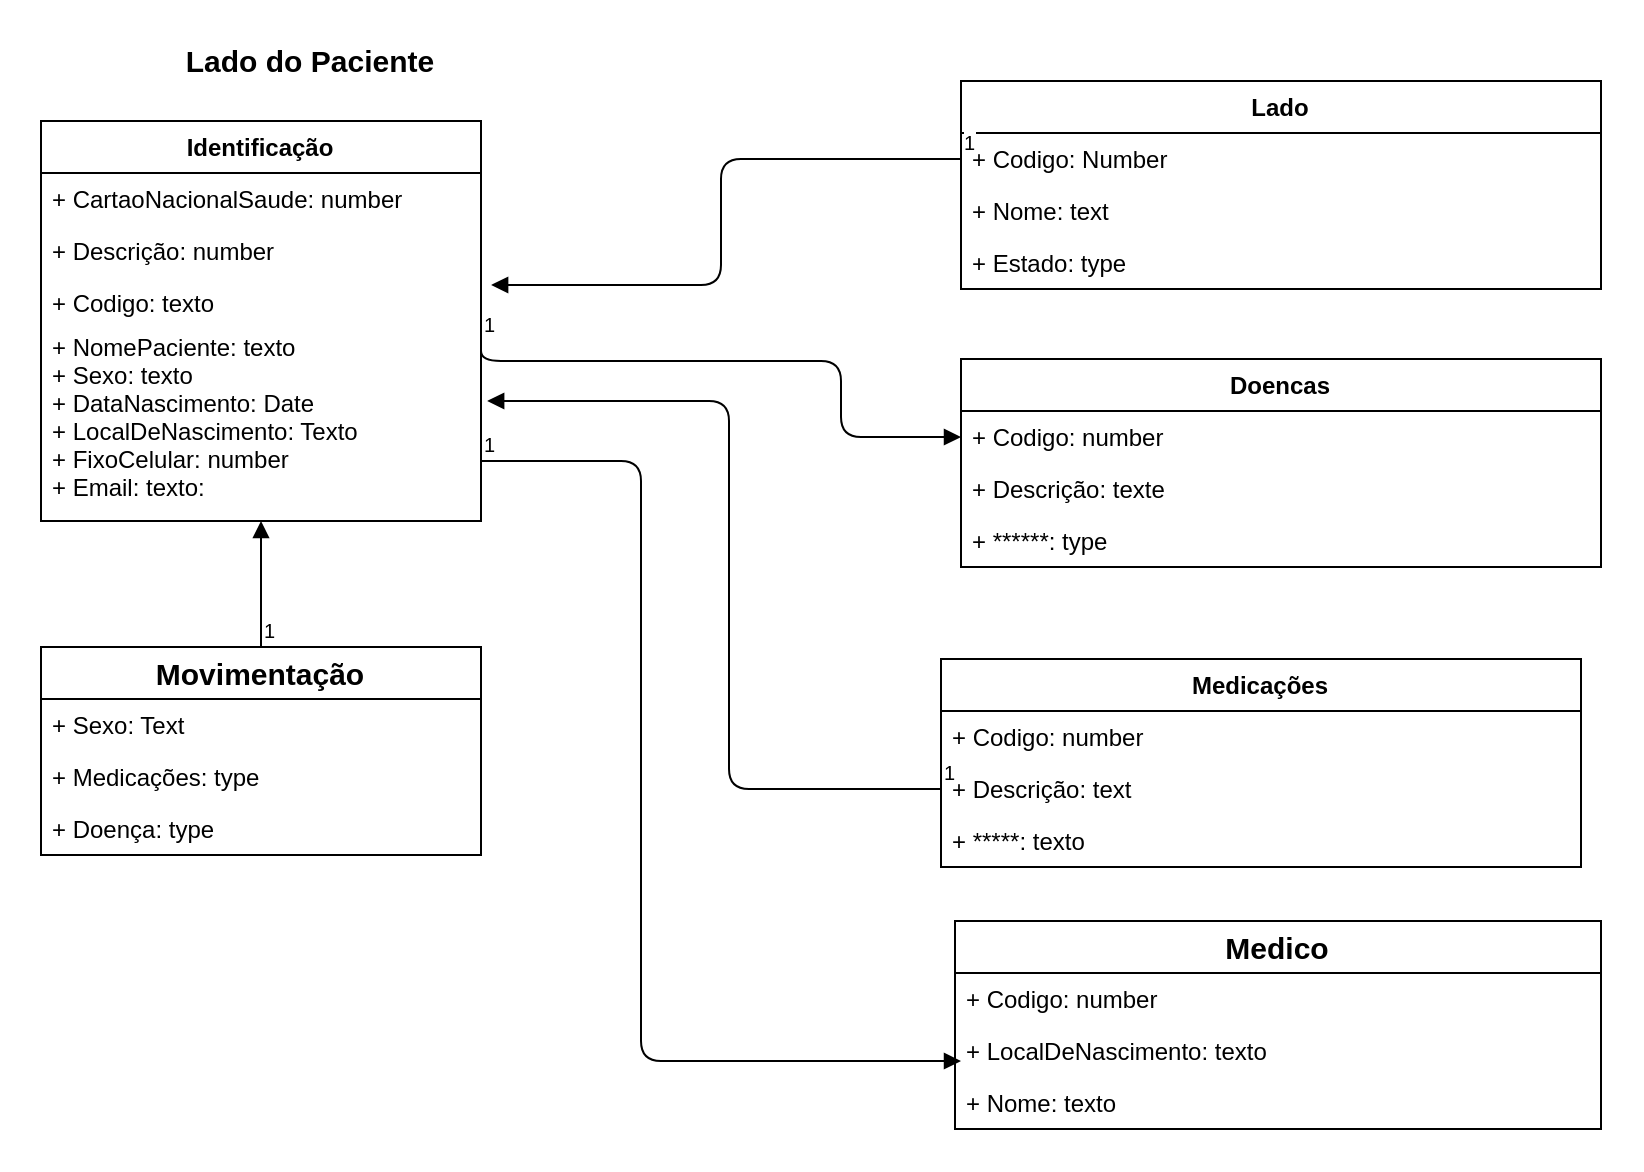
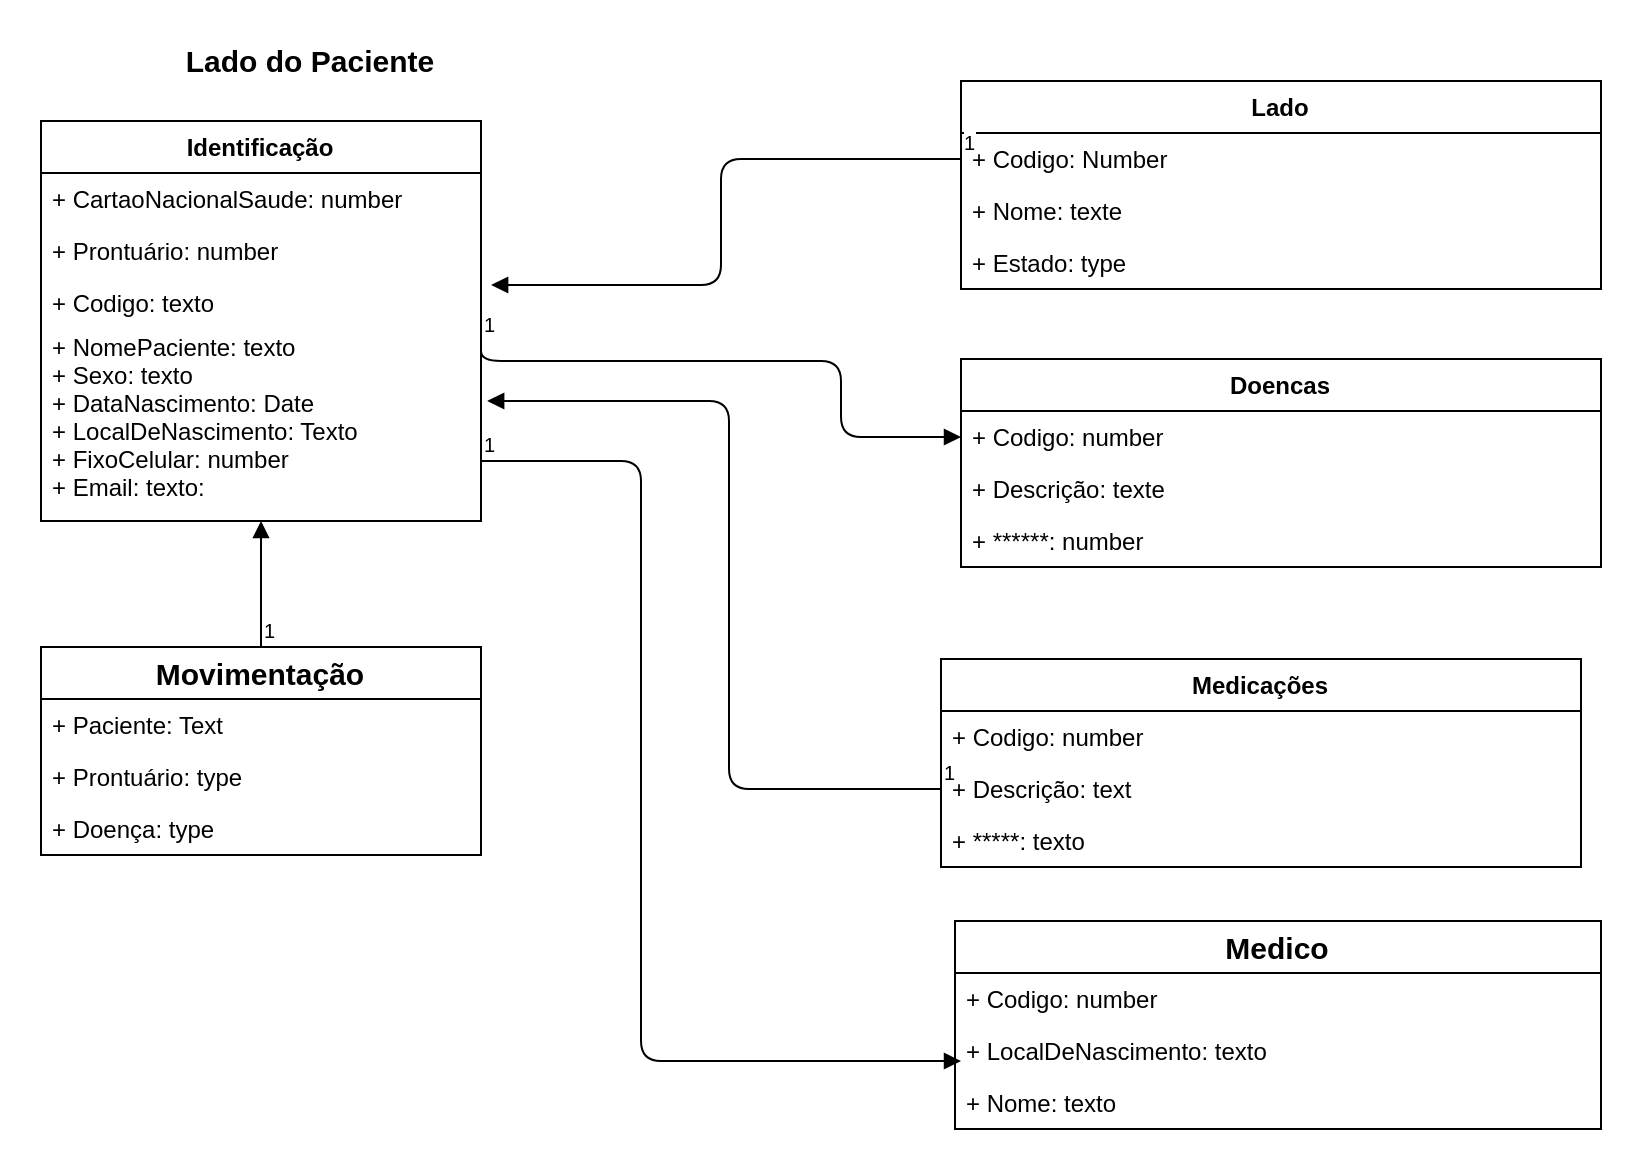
node "+ Nome: text": label "+ Nome: text" -> "+ Nome: texte"
node "+ Descrição: number": label "+ Descrição: number" -> "+ Prontuário: number"
node "+ ******: type": label "+ ******: type" -> "+ ******: number"
node "+ Sexo: Text": label "+ Sexo: Text" -> "+ Paciente: Text"
node "+ Medicações: type": label "+ Medicações: type" -> "+ Prontuário: type"
